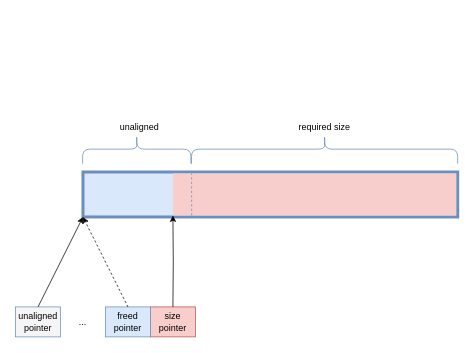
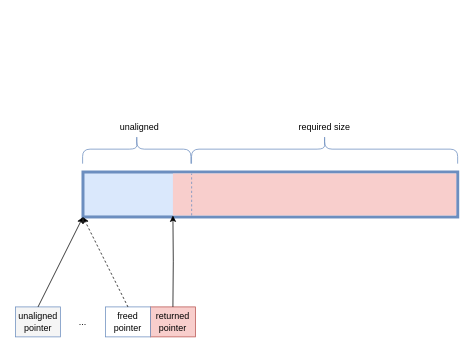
node "freed pointer": fillcolor #dae8fc -> #ffffff
node "size pointer": label "size pointer" -> "returned pointer"
